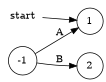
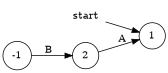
edge "-1" -> "1": now "2" -> "1"
